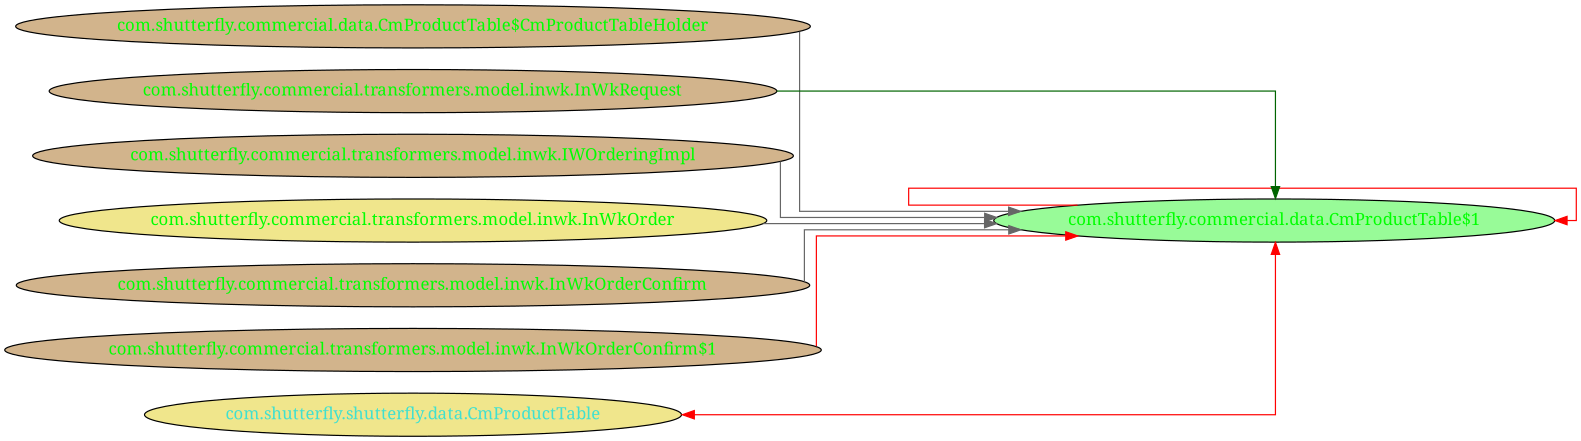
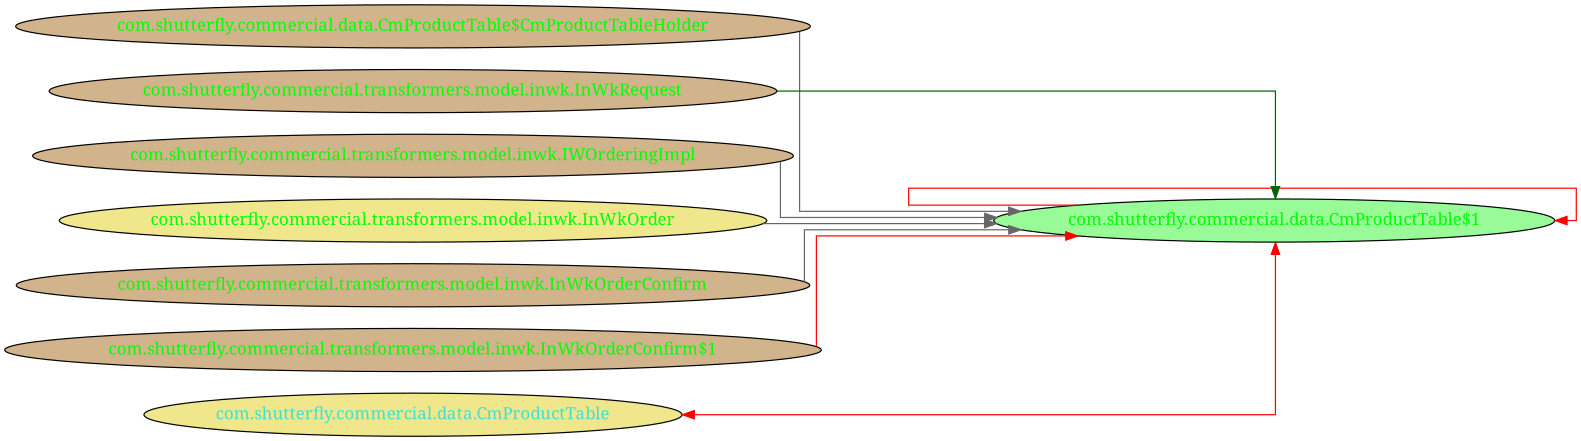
node "com.shutterfly.shutterfly.data.CmProductTable": label "com.shutterfly.shutterfly.data.CmProductTable" -> "com.shutterfly.commercial.data.CmProductTable"
